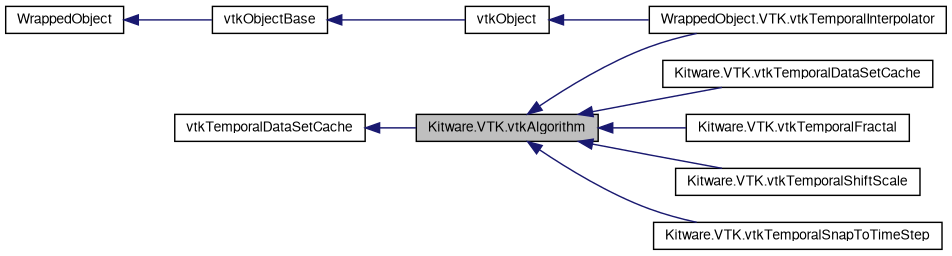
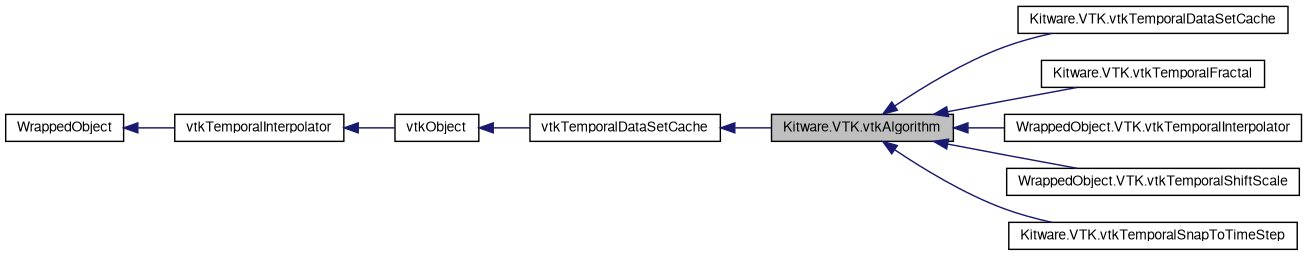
node "vtkObjectBase": label "vtkObjectBase" -> "vtkTemporalInterpolator"
edge "WrappedObject.VTK.vtkTemporalInterpolator" -> "vtkObject": now "vtkTemporalDataSetCache" -> "vtkObject"
node "Kitware.VTK.vtkTemporalShiftScale": label "Kitware.VTK.vtkTemporalShiftScale" -> "WrappedObject.VTK.vtkTemporalShiftScale"
